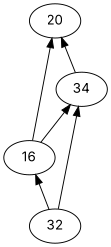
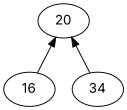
edge "16" -> "34": removed
node "32": removed
